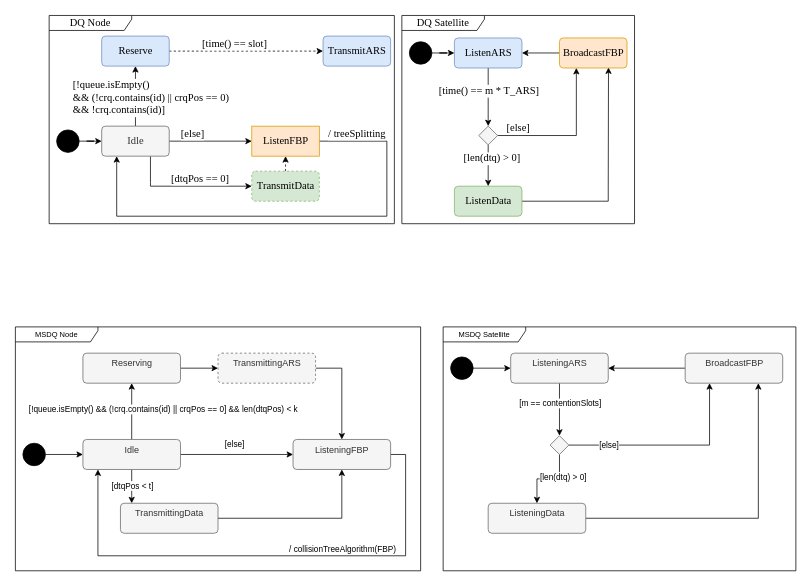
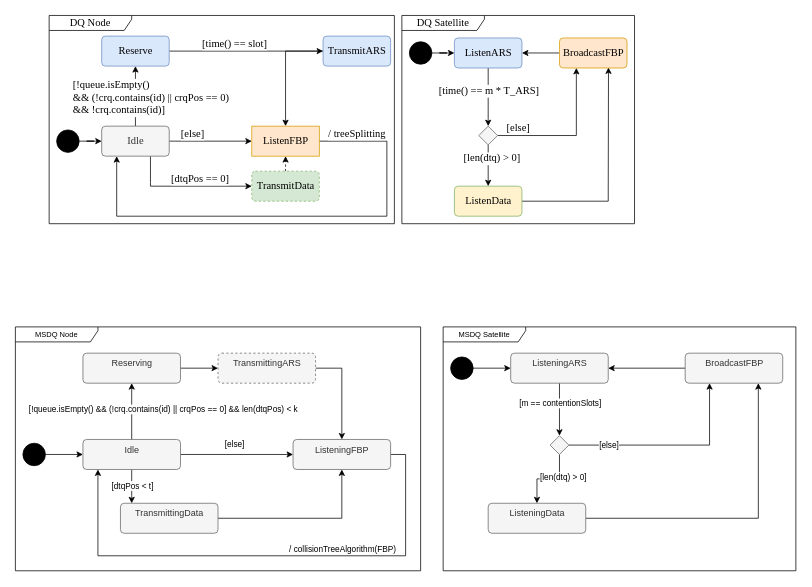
edge "Reserve" -> "TransmitARS": style dashed -> solid
edge "TransmitARS" -> "ListenFBP": added
node "ListenData": fillcolor #d5e8d4 -> #fff2cc
